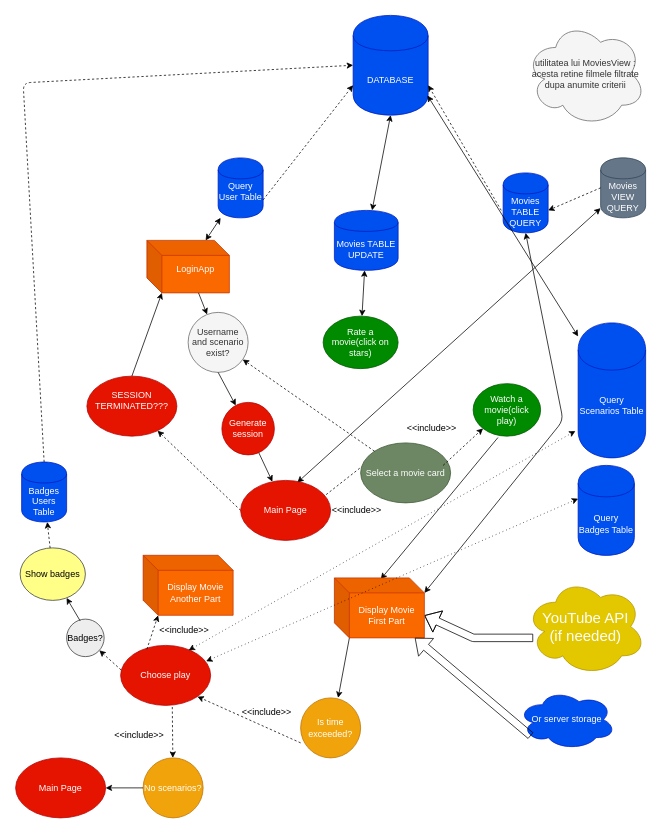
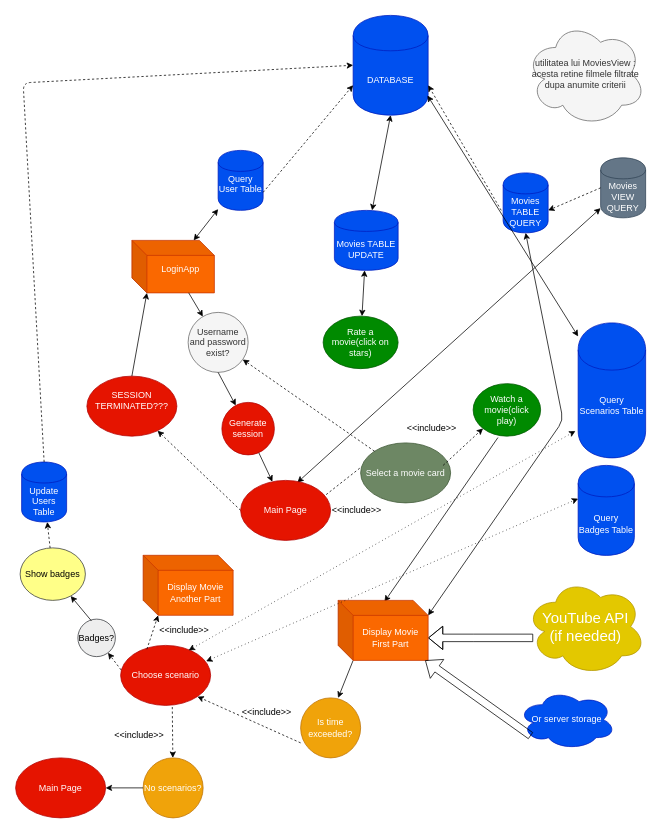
node "Query User Table": moved (240, 188) -> (240, 180)
node "LoginApp": moved (188, 267) -> (173, 267)
node "Username and scenario exist?": label "Username and scenario exist?" -> "Username and password exist?"
node "Badges Users Table": label "Badges Users Table" -> "Update Users Table"
node "Display Movie First Part": moved (379, 608) -> (383, 630)
node "Badges?": moved (85, 638) -> (96, 638)
node "Choose play": label "Choose play" -> "Choose scenario"
